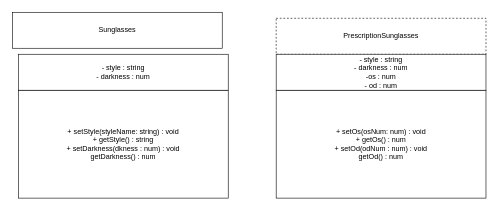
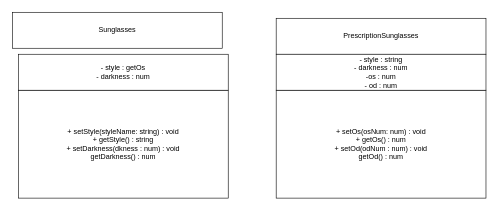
node "PrescriptionSunglasses": style dashed -> solid
node "- style : string - darkness : num": label "- style : string - darkness : num" -> "- style : getOs - darkness : num"
